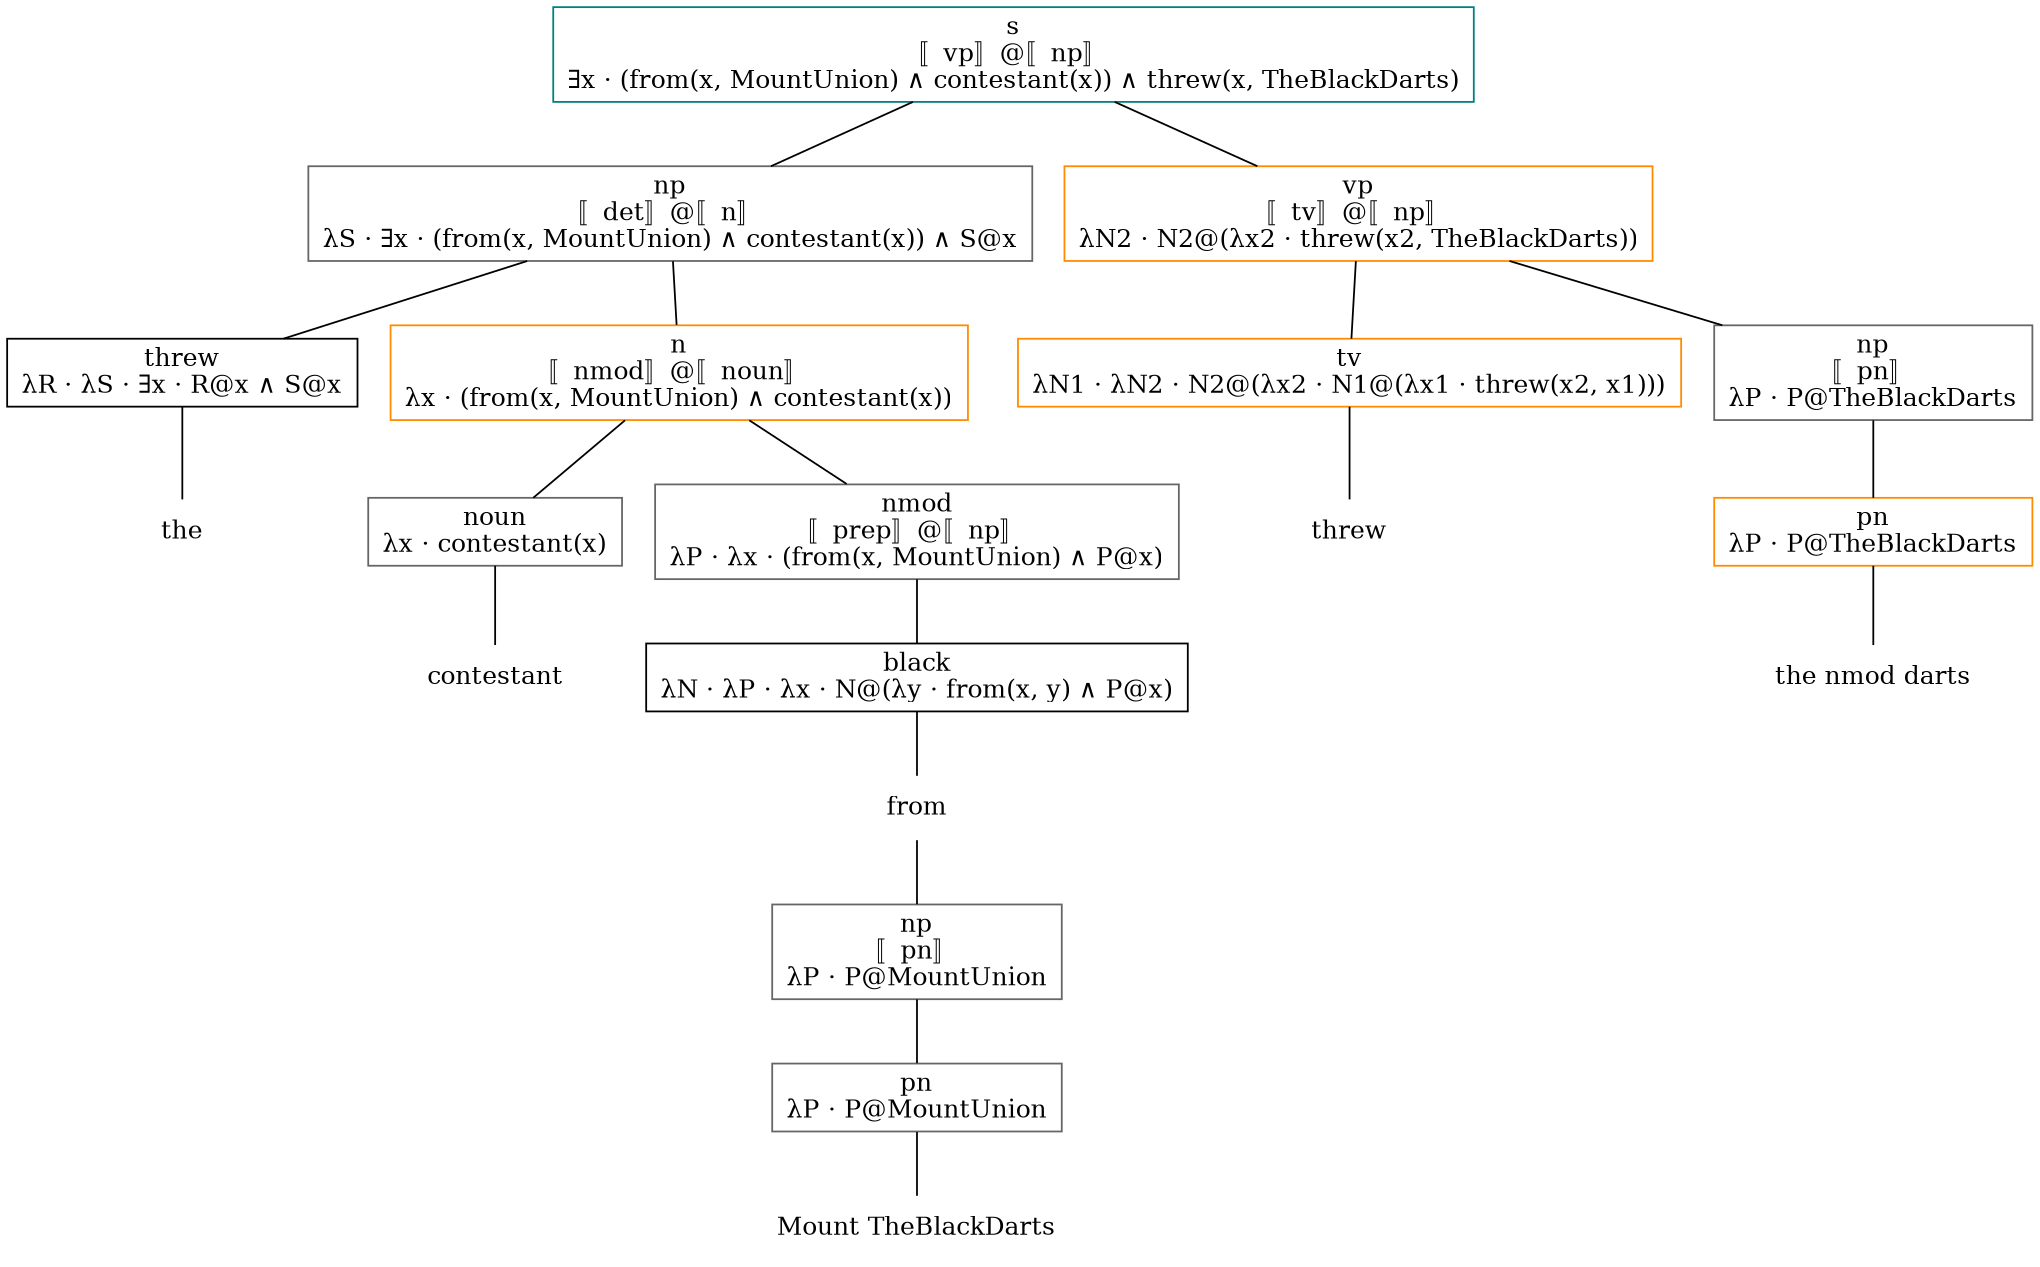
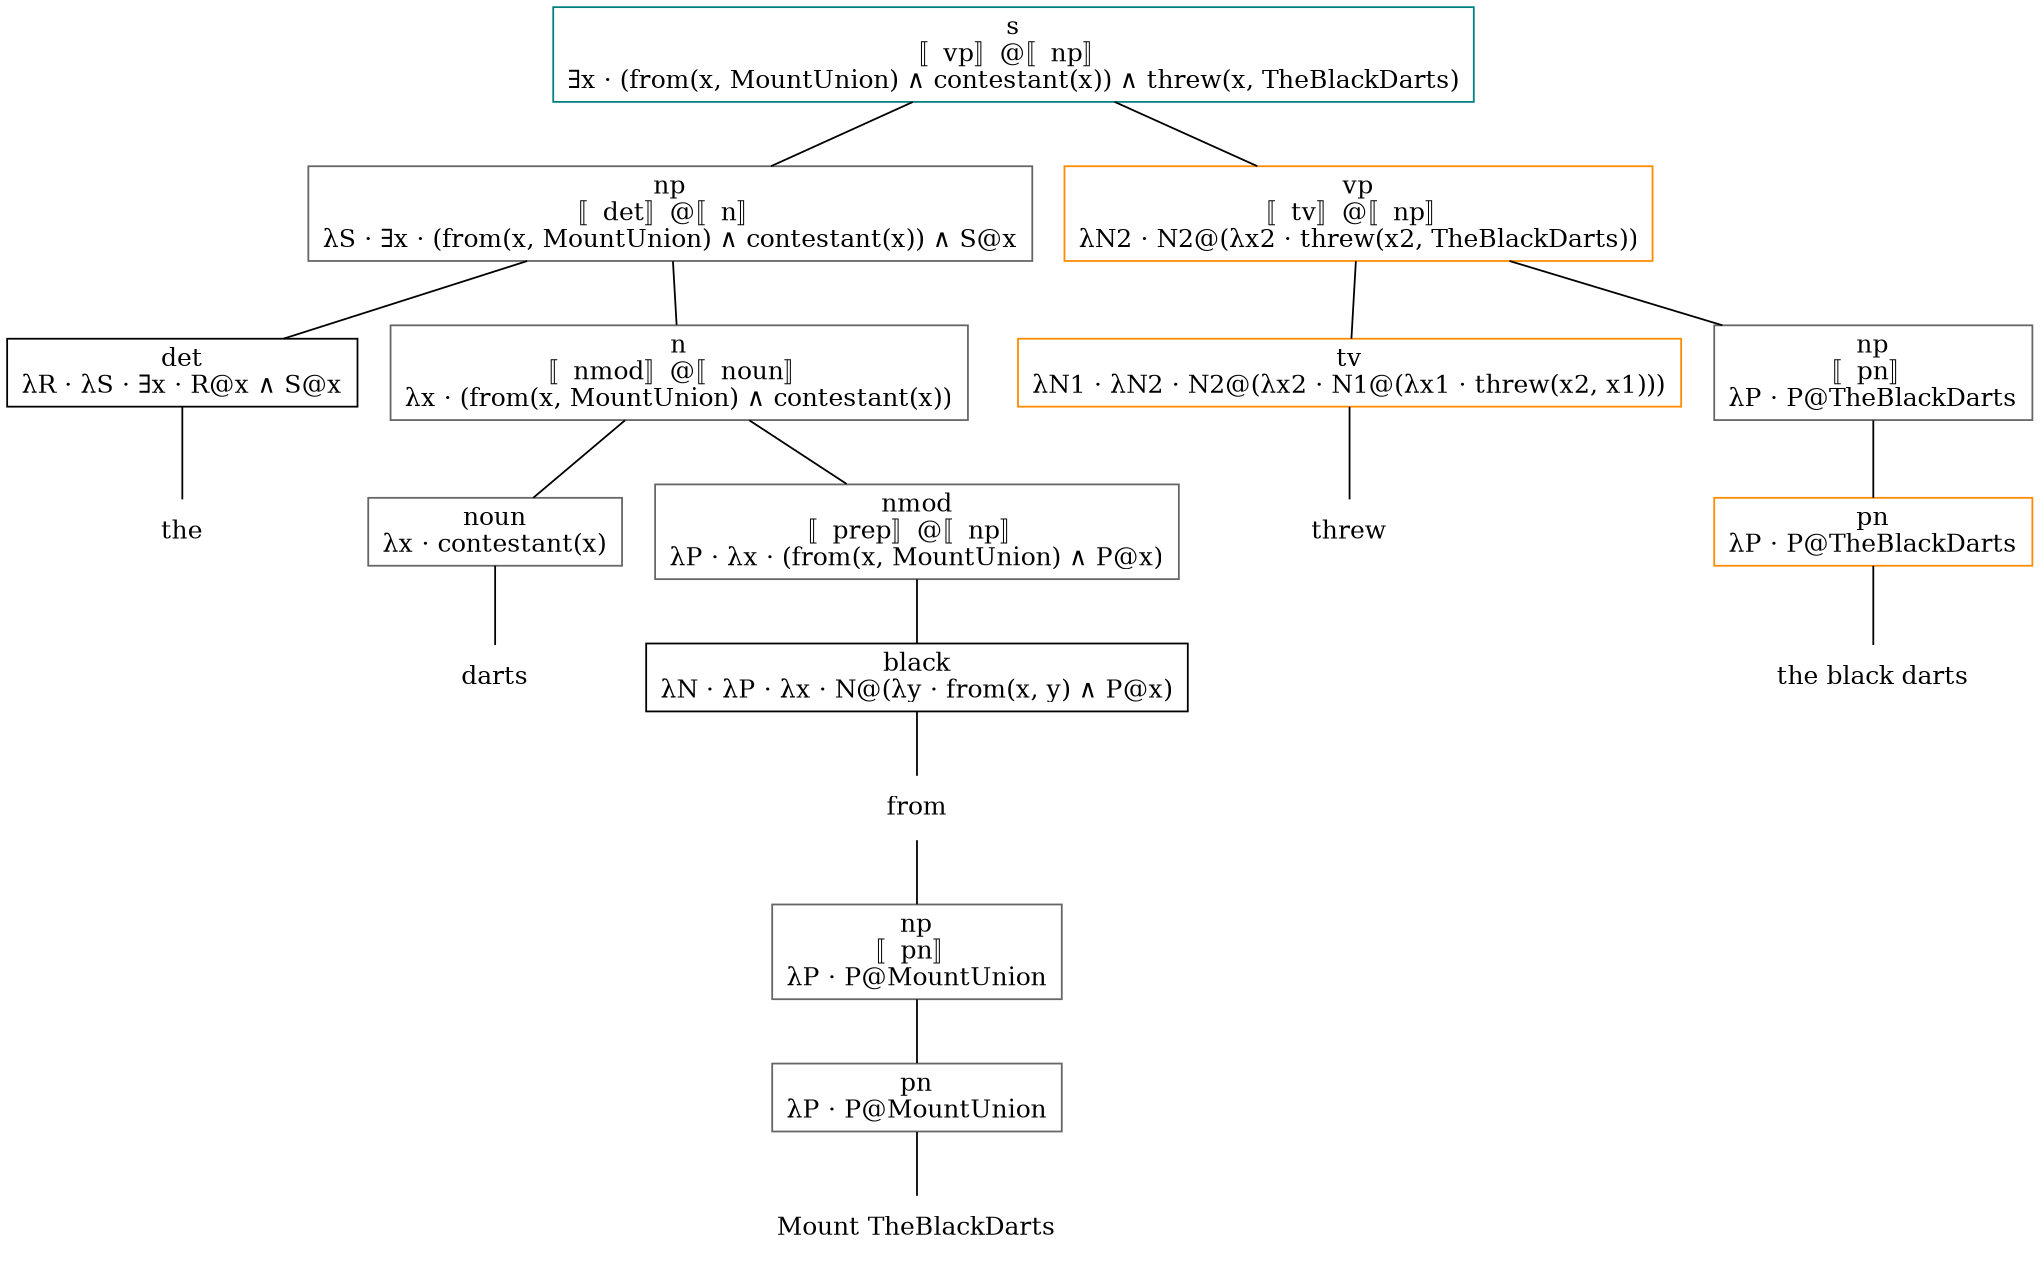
node "threw λR · λS · ∃x · R@x ∧ S@x": label "threw λR · λS · ∃x · R@x ∧ S@x" -> "det λR · λS · ∃x · R@x ∧ S@x"
node "n 〚nmod〛@〚noun〛 λx · (from(x, MountUnion) ∧ contestant(x))": color darkorange -> gray40
node "contestant": label "contestant" -> "darts"
node "the nmod darts": label "the nmod darts" -> "the black darts"
